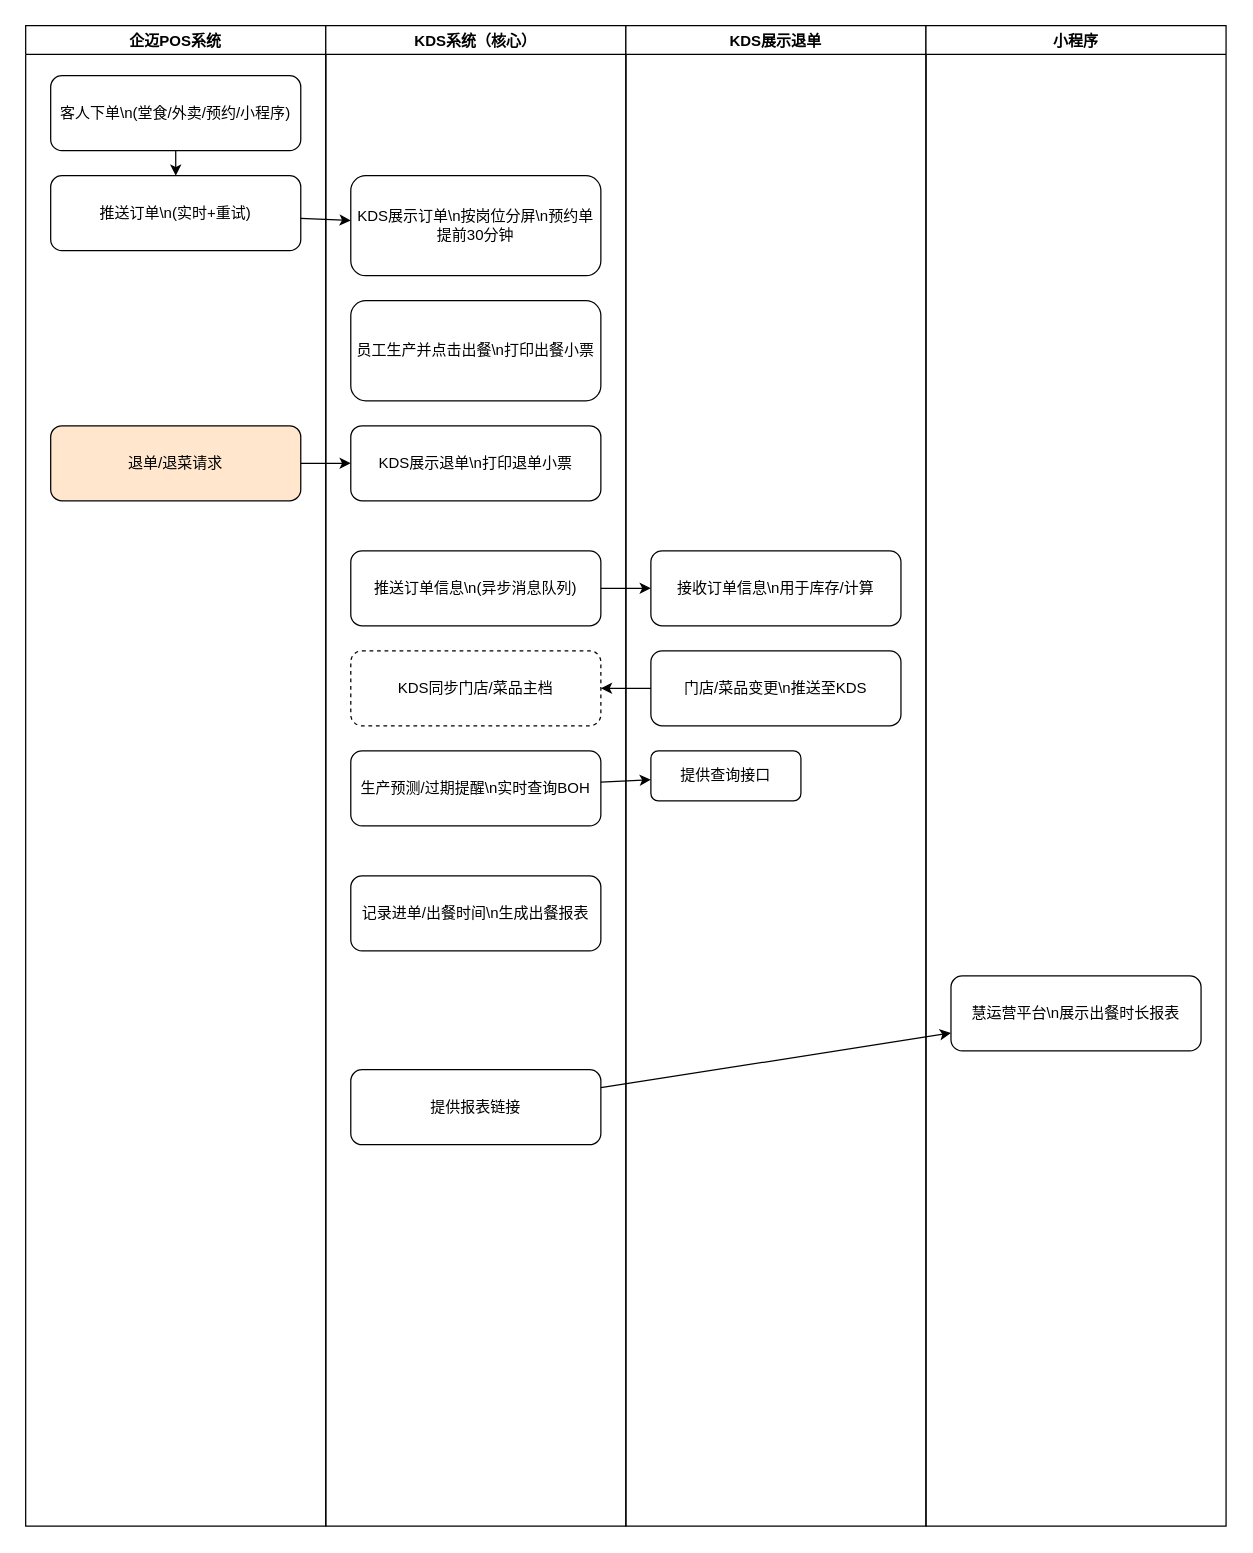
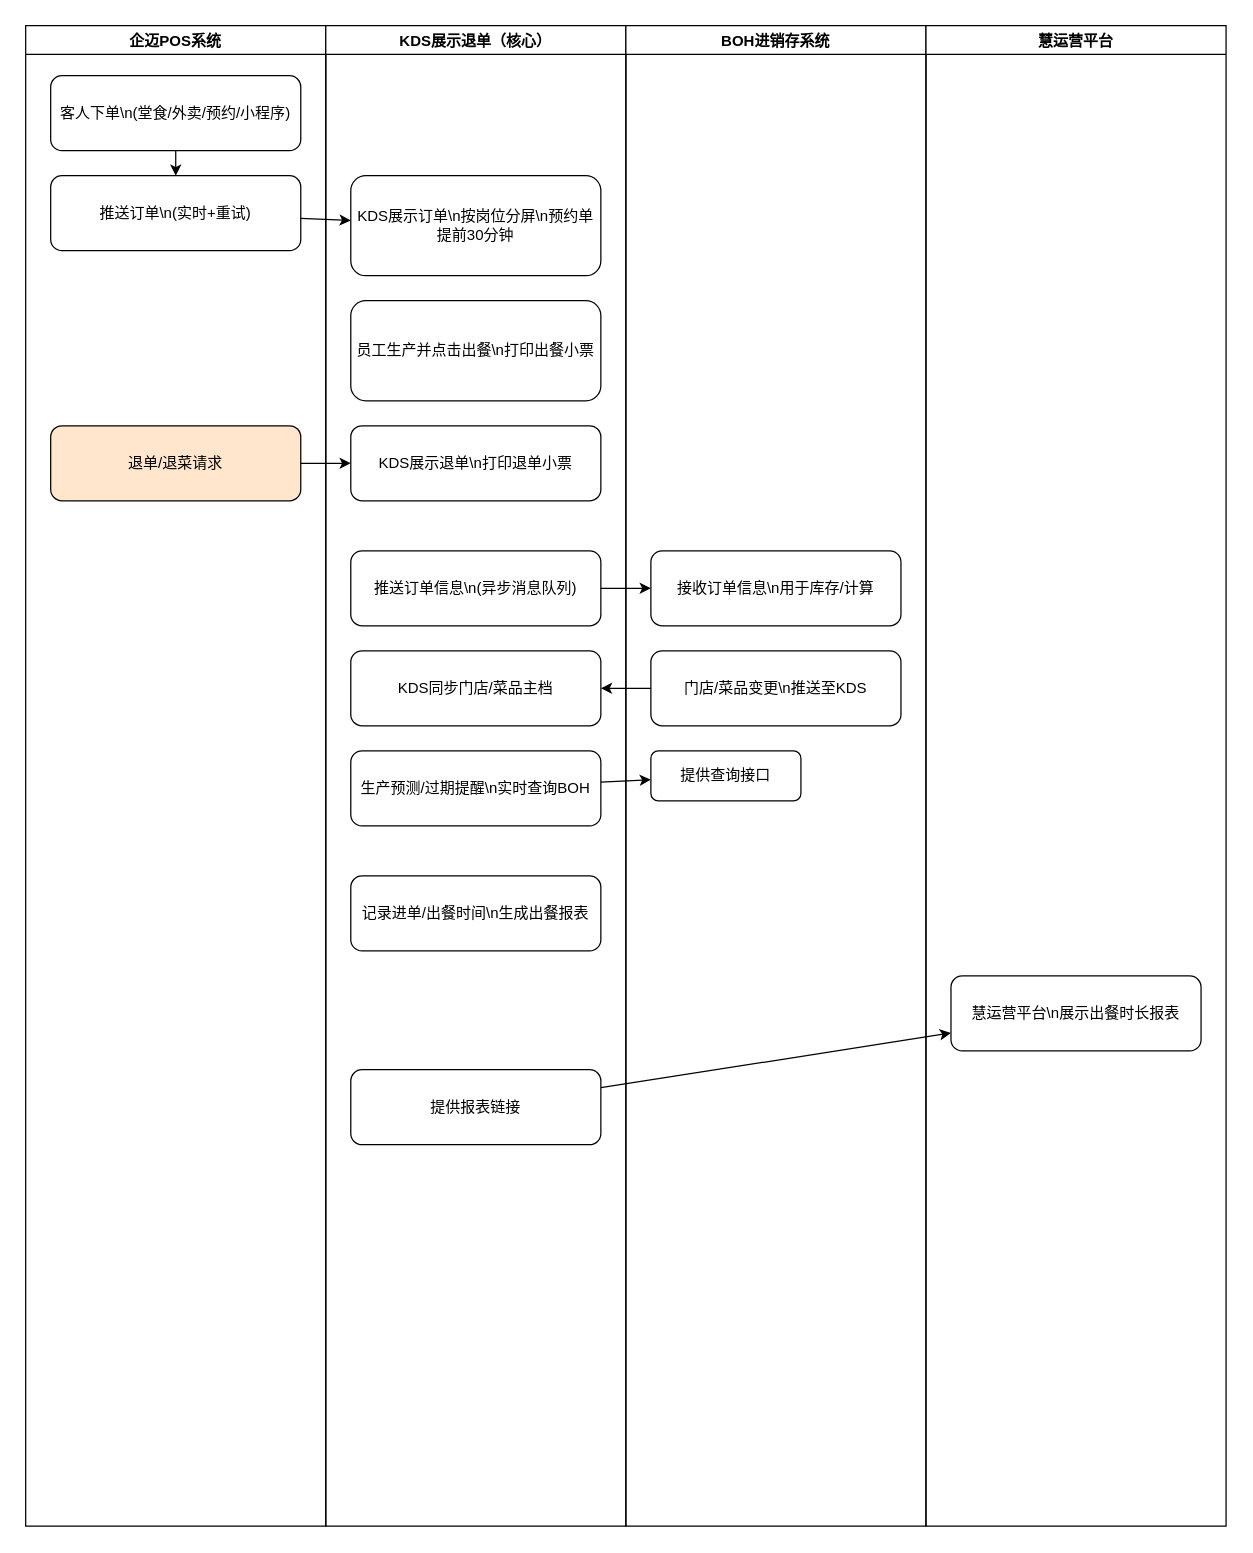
node "KDS系统（核心）": label "KDS系统（核心）" -> "KDS展示退单（核心）"
node "KDS展示退单": label "KDS展示退单" -> "BOH进销存系统"
node "小程序": label "小程序" -> "慧运营平台"
node "KDS同步门店/菜品主档": style dashed -> solid
